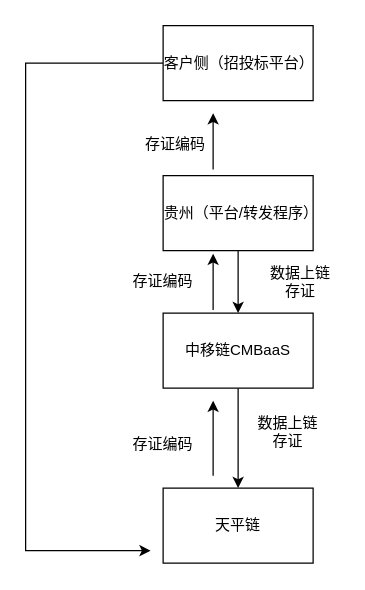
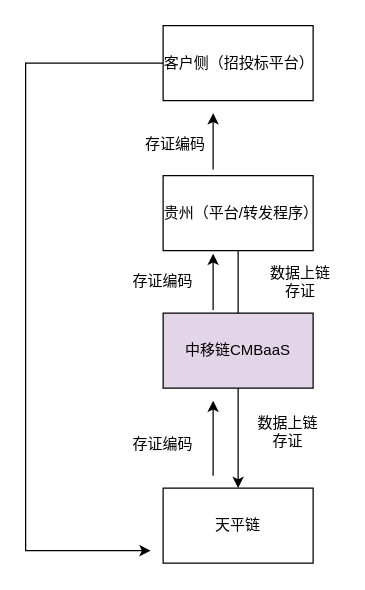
edge "贵州（平台/转发程序）" -> "中移链CMBaaS": arrowhead classic -> none
node "中移链CMBaaS": fillcolor #ffffff -> #e1d5e7
